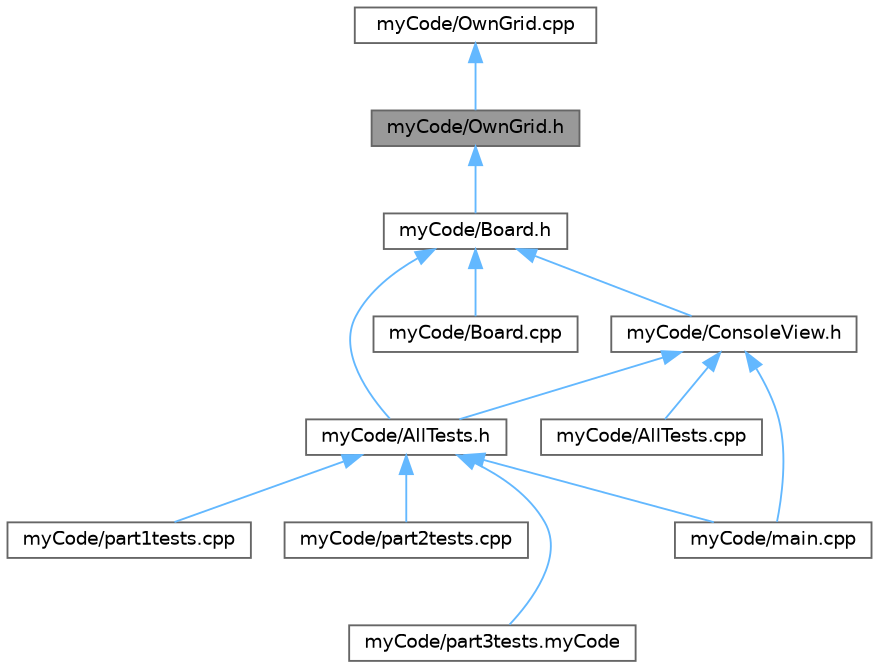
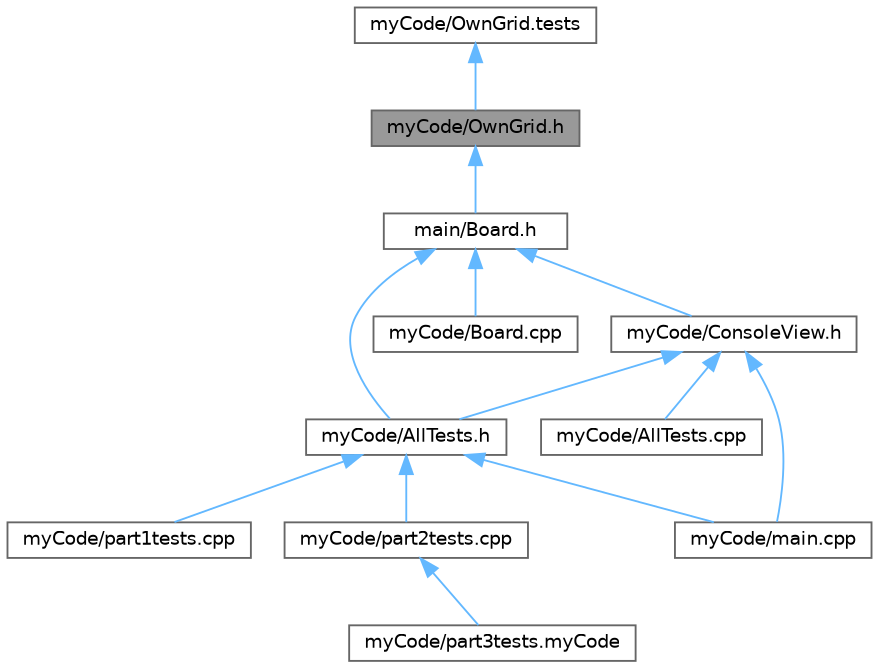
node "myCode/OwnGrid.cpp": label "myCode/OwnGrid.cpp" -> "myCode/OwnGrid.tests"
node "myCode/Board.h": label "myCode/Board.h" -> "main/Board.h"
edge "myCode/part3tests.myCode" -> "myCode/AllTests.h": now "myCode/part3tests.myCode" -> "myCode/part2tests.cpp"
